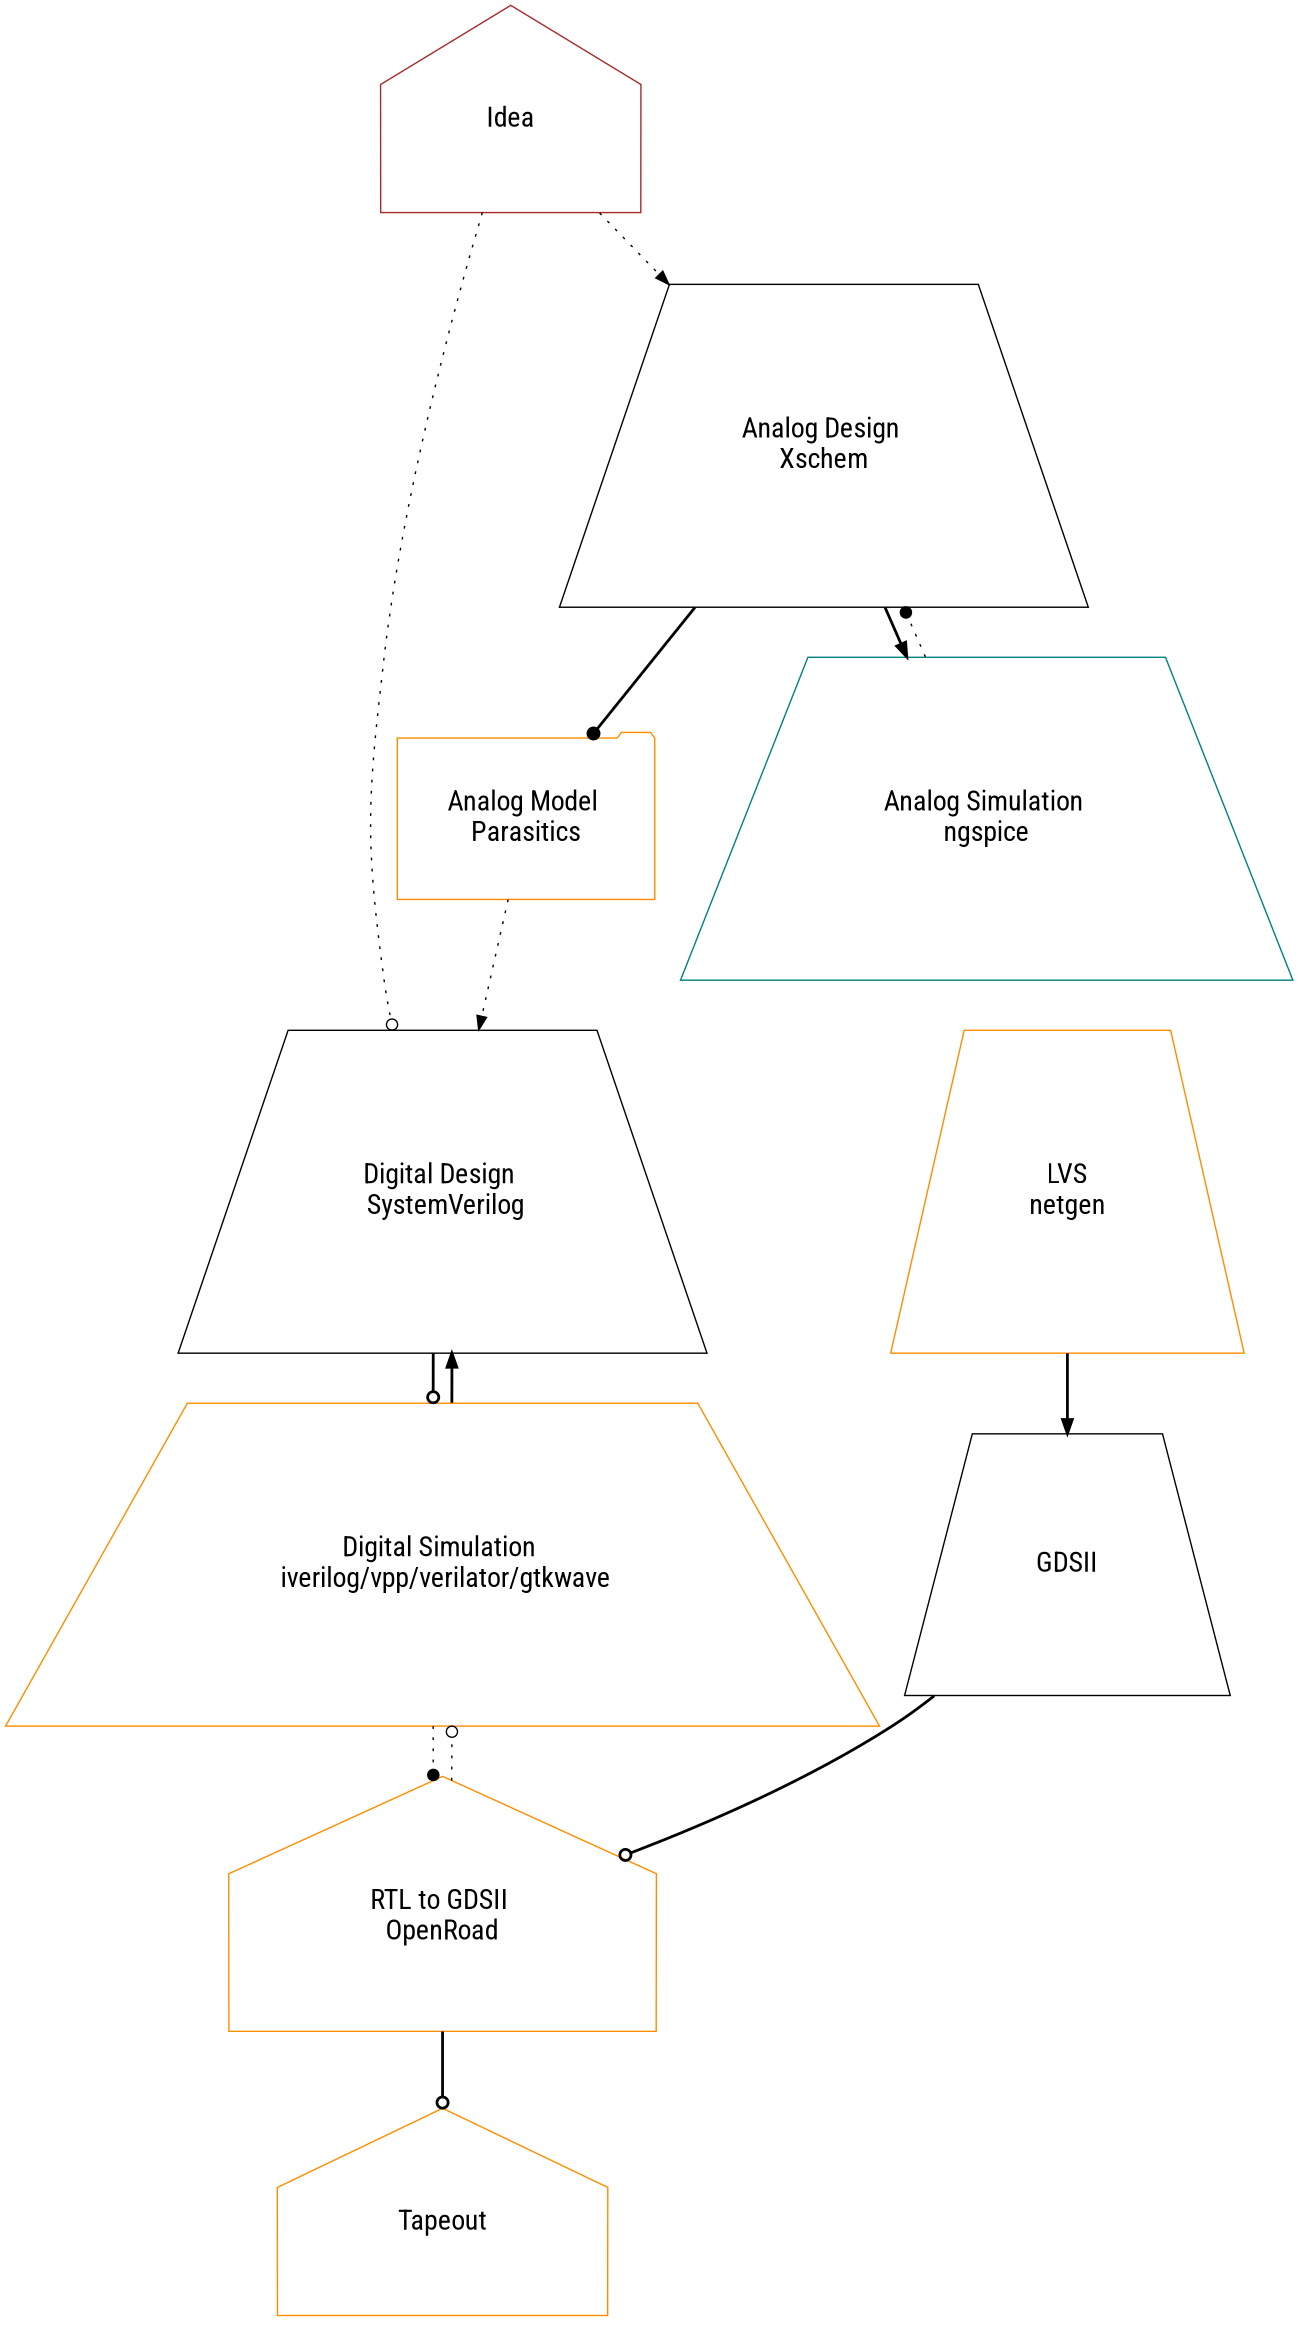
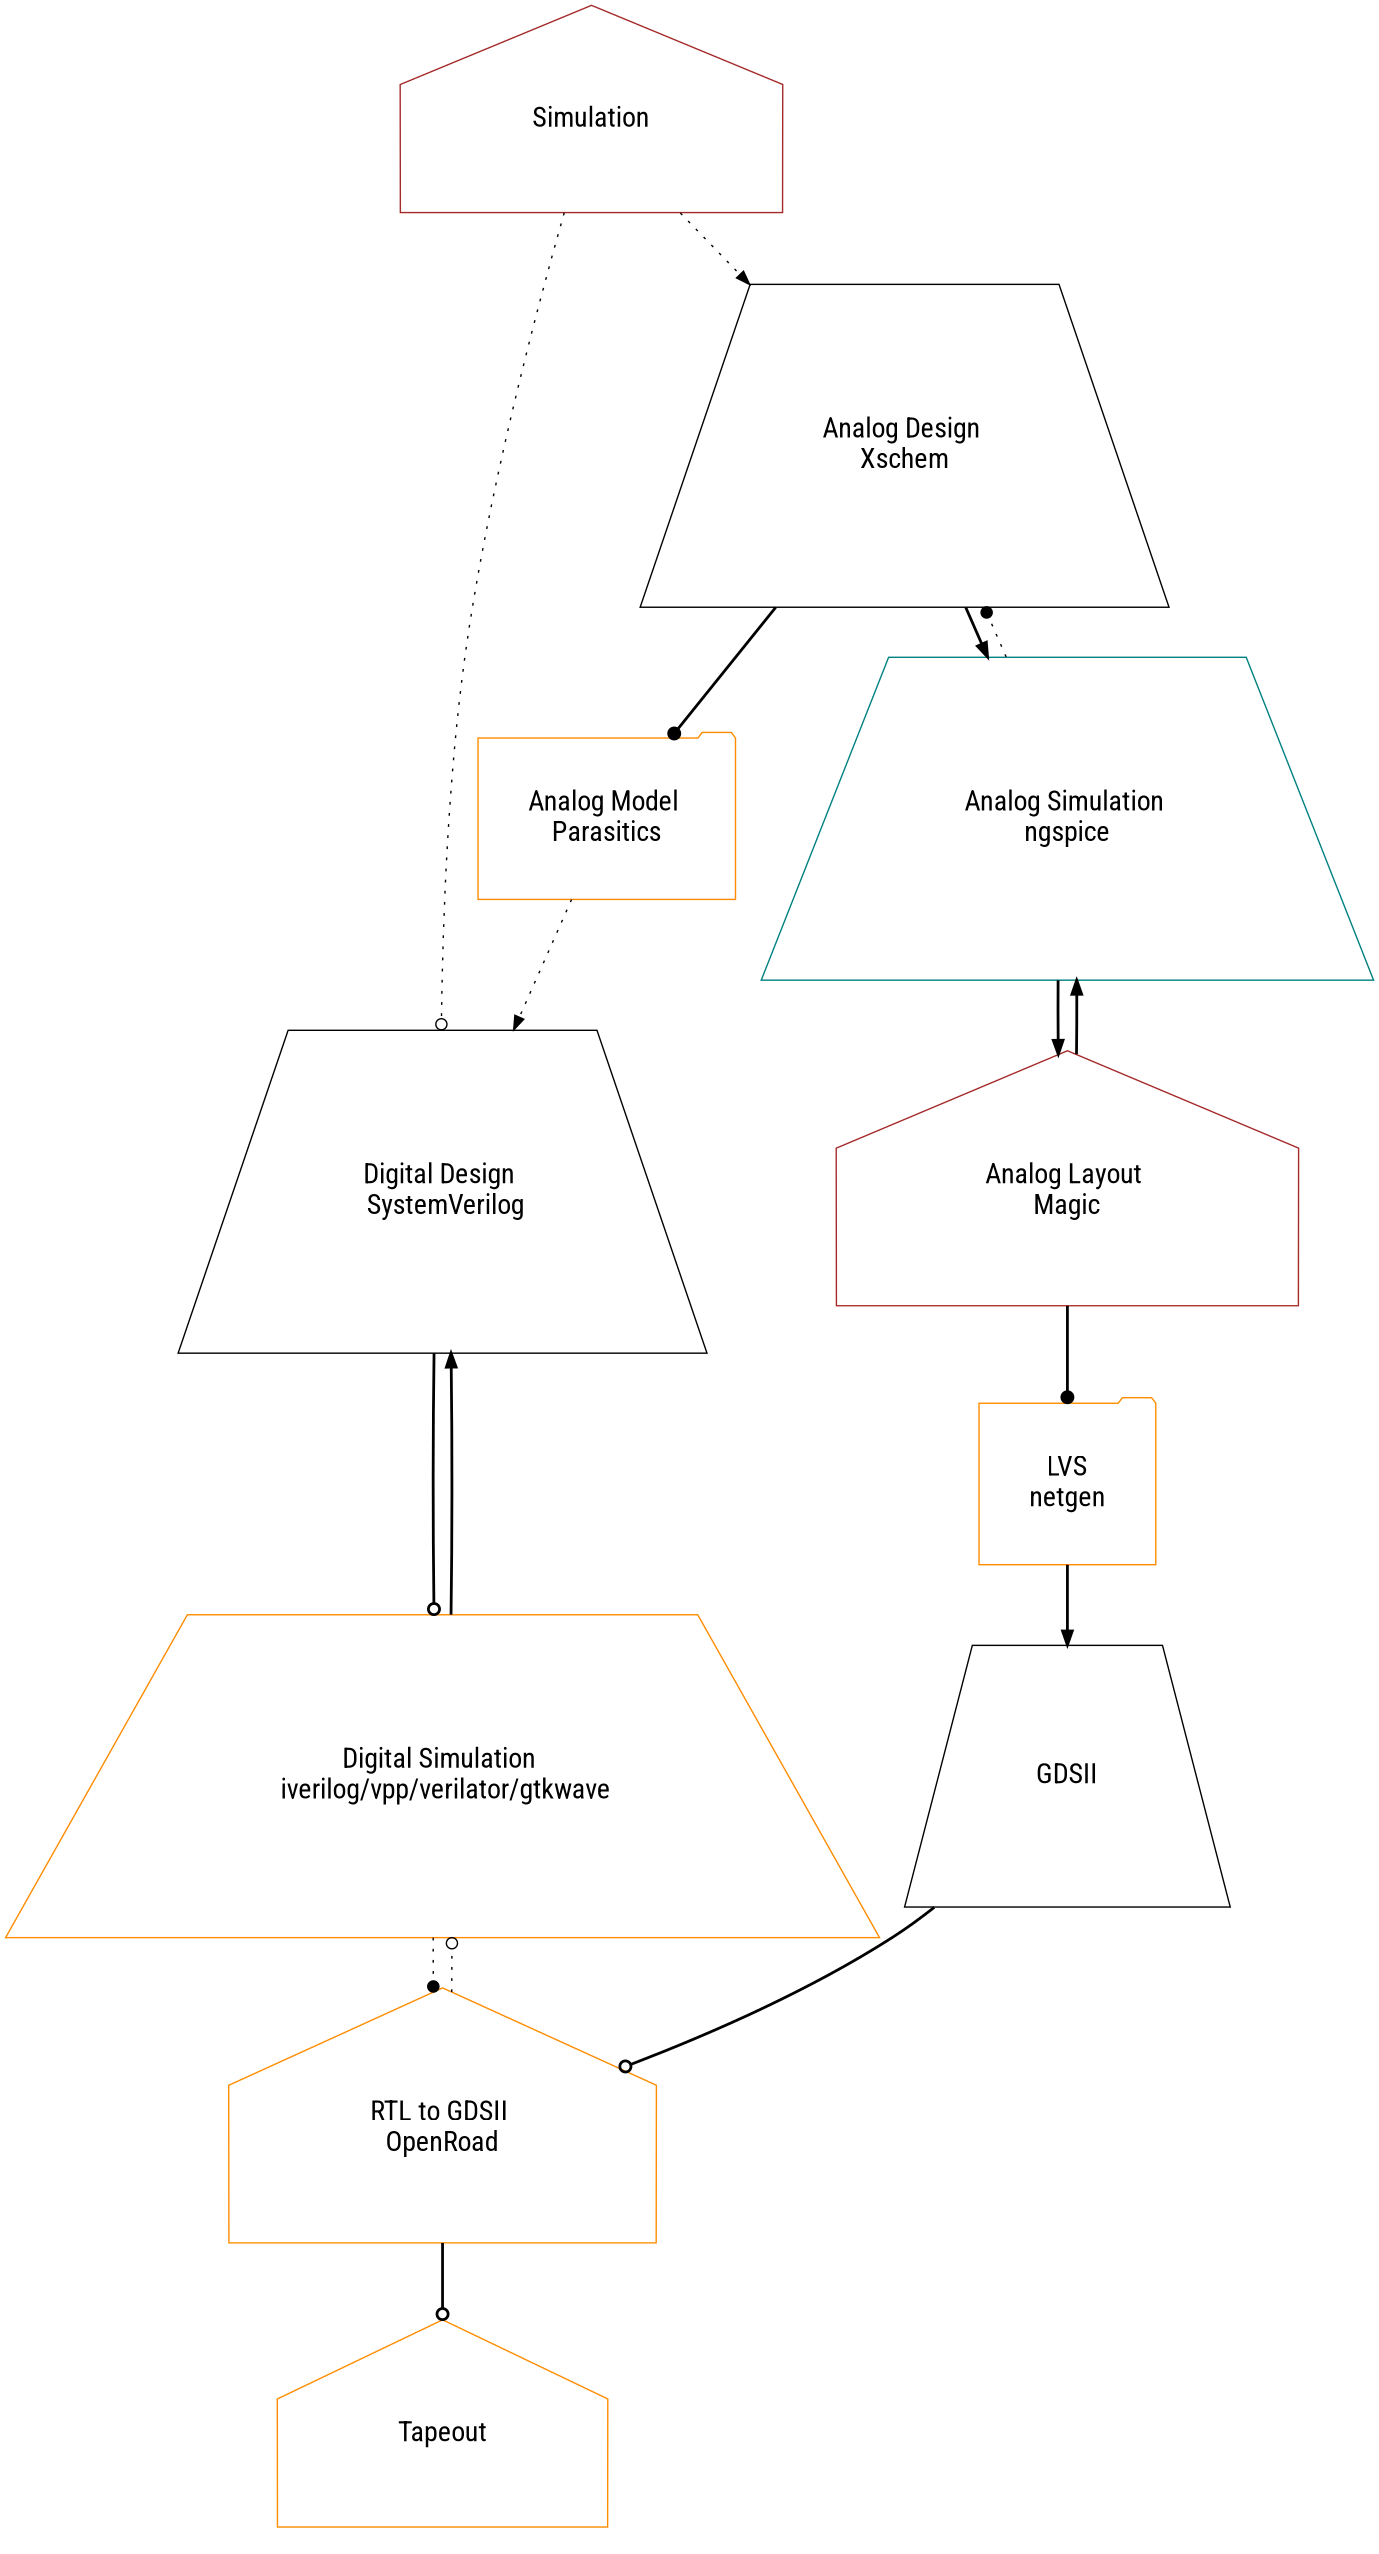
node "Idea": label "Idea" -> "Simulation"
node "Analog Layout Magic": added
node "LVS netgen": shape trapezium -> folder
